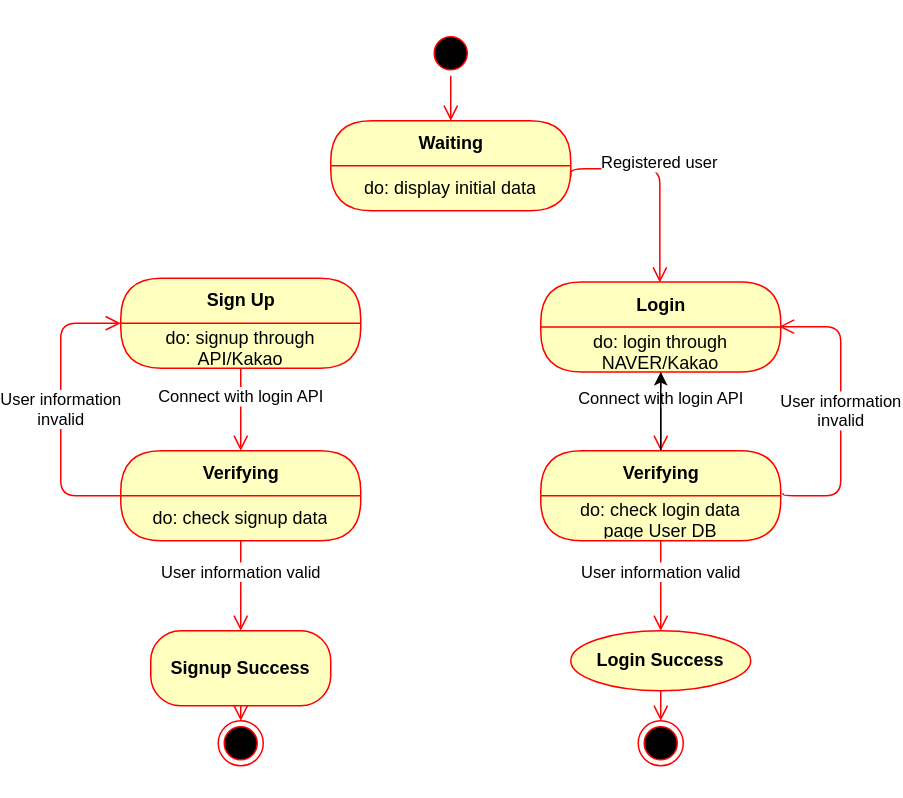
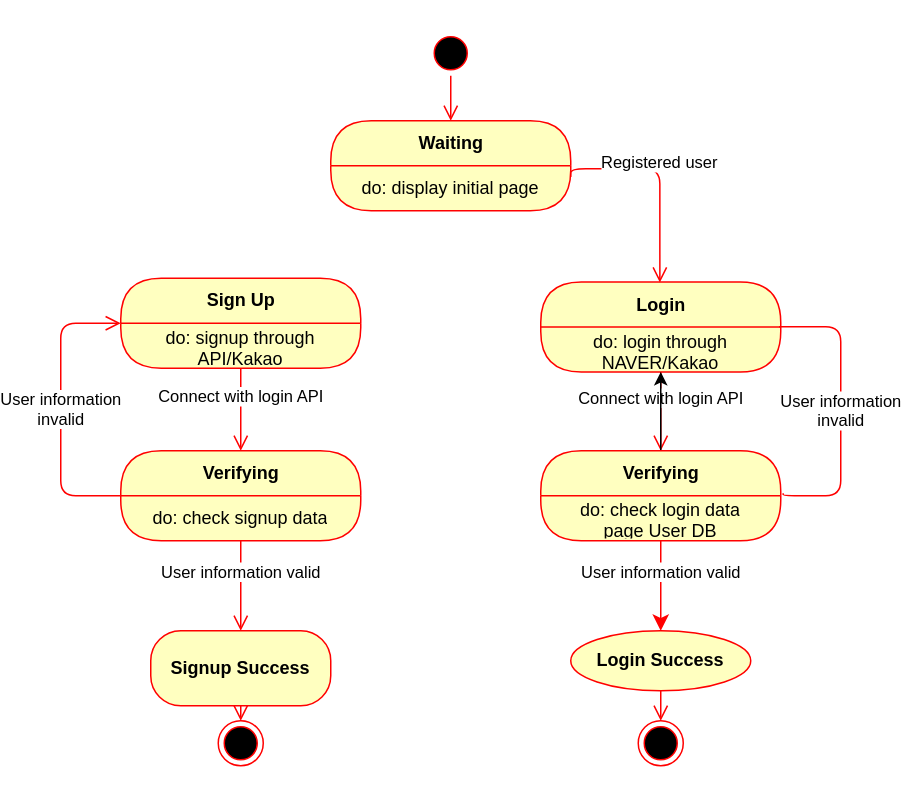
node "do: display initial data": label "do: display initial data" -> "do: display initial page"
edge "do: check login data page User DB" -> "do: login through NAVER/Kakao": arrowhead open -> none
edge "do: check login data page User DB" -> "Login Success": arrowhead open -> classic
